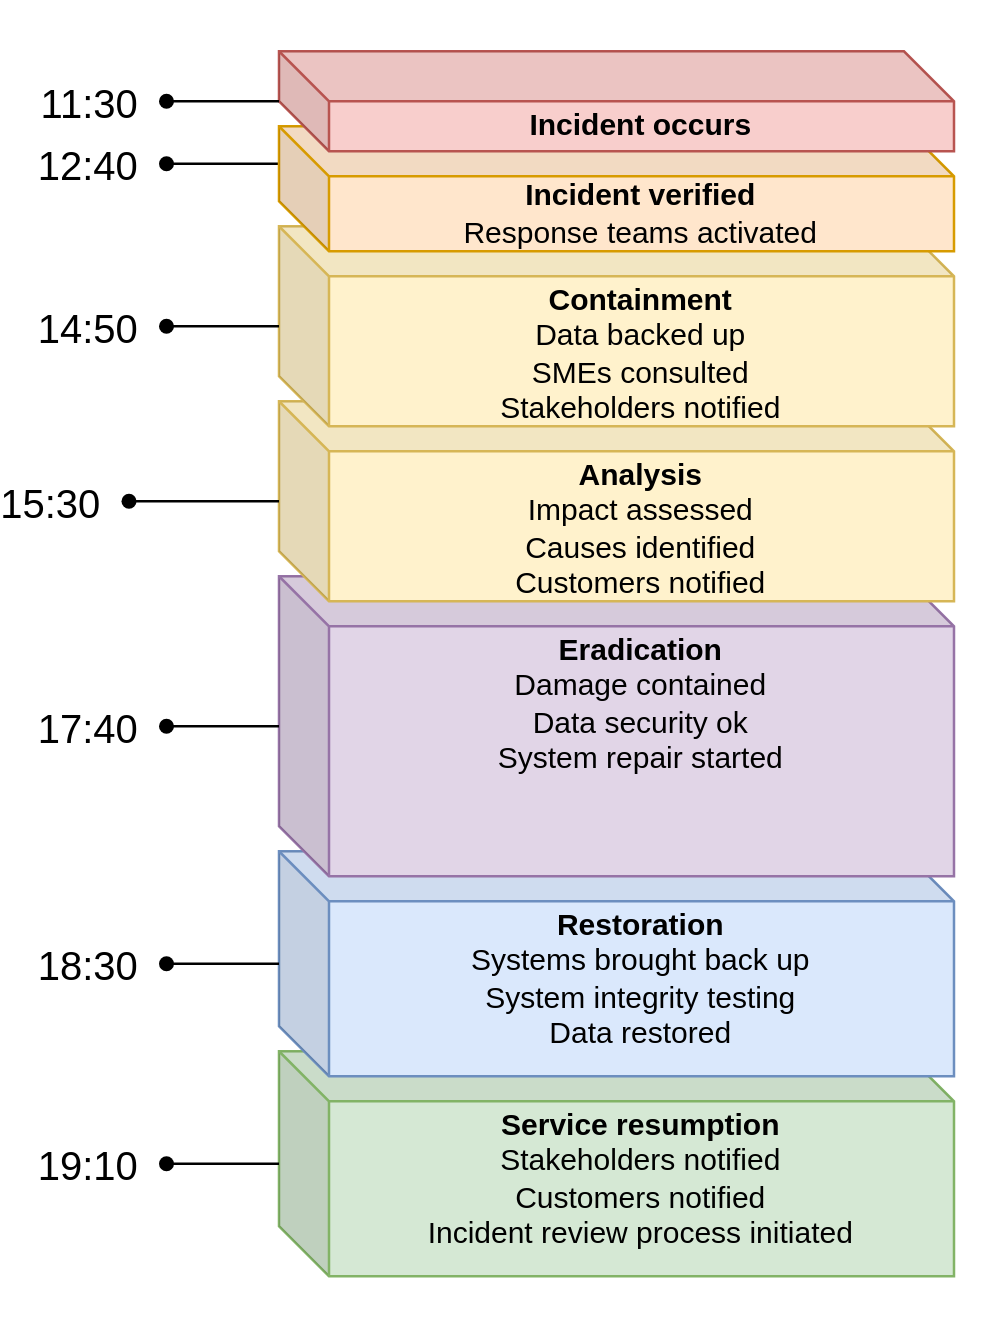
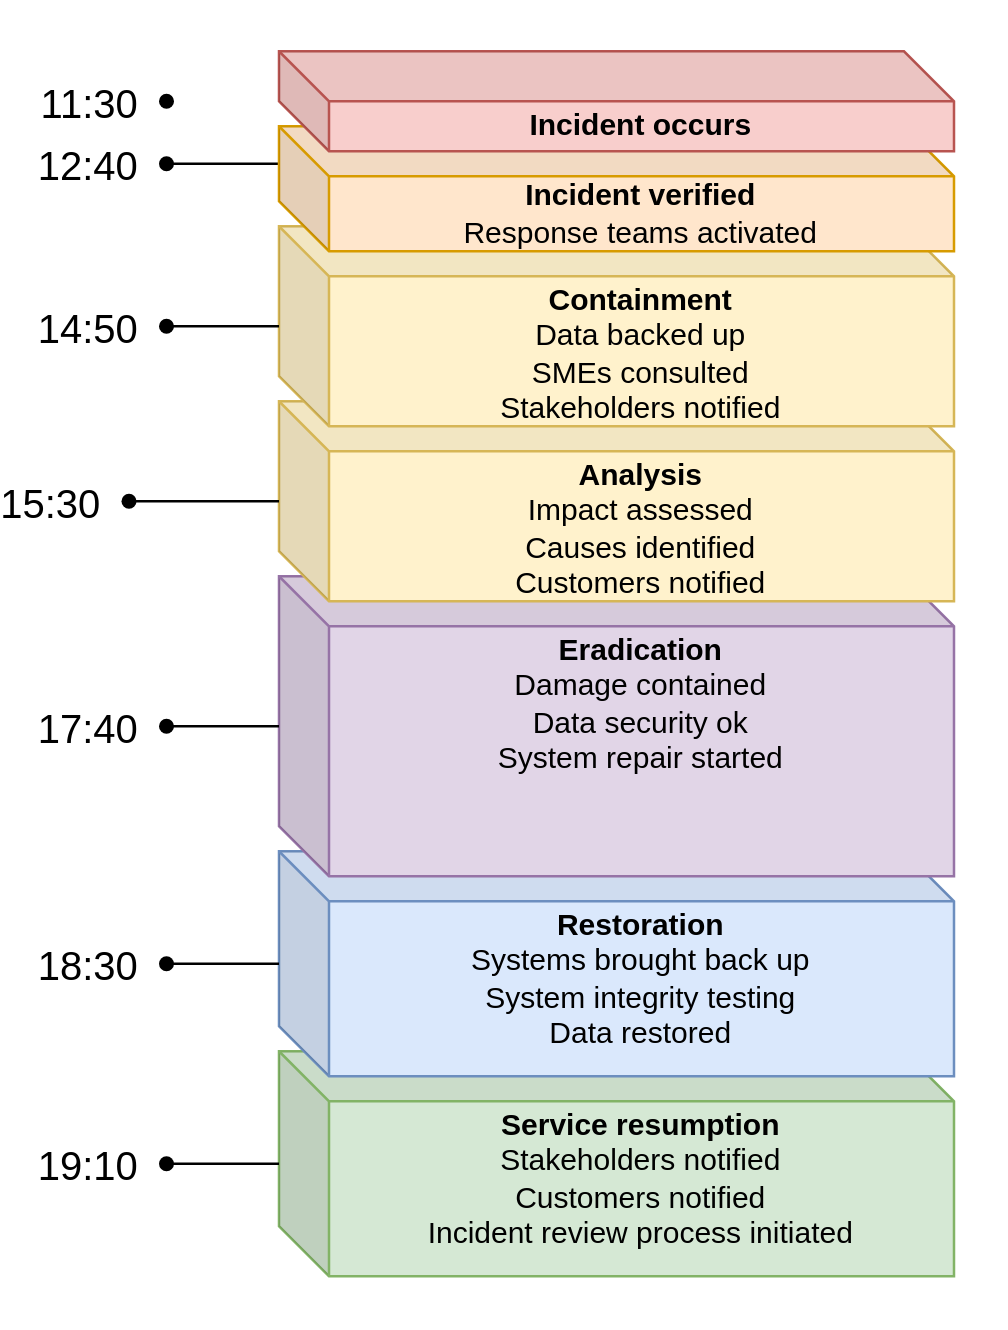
edge "11:30" -- "Incident occurs": removed
